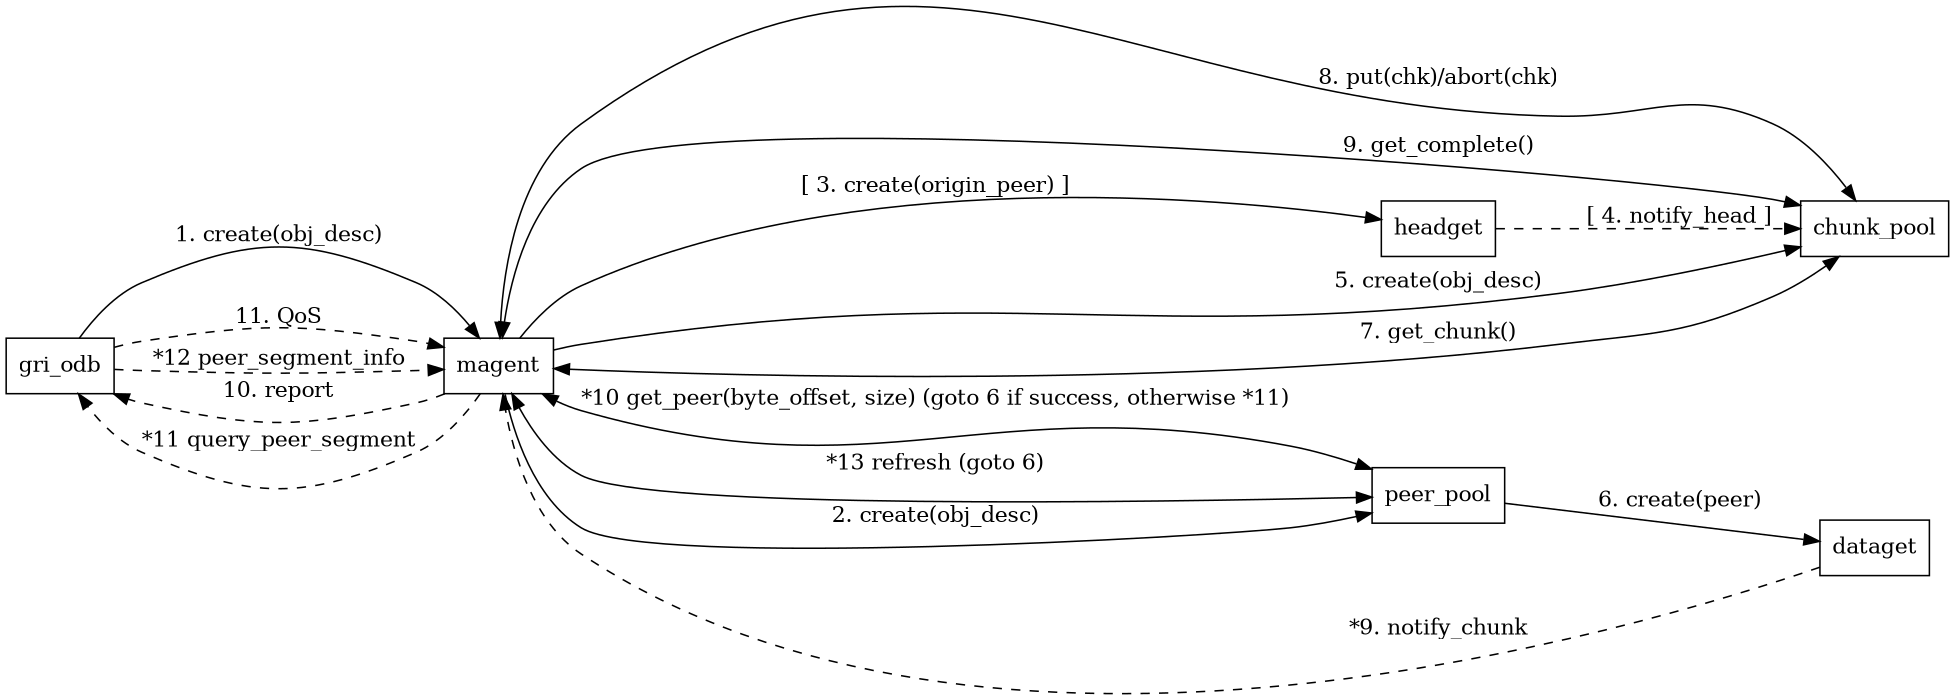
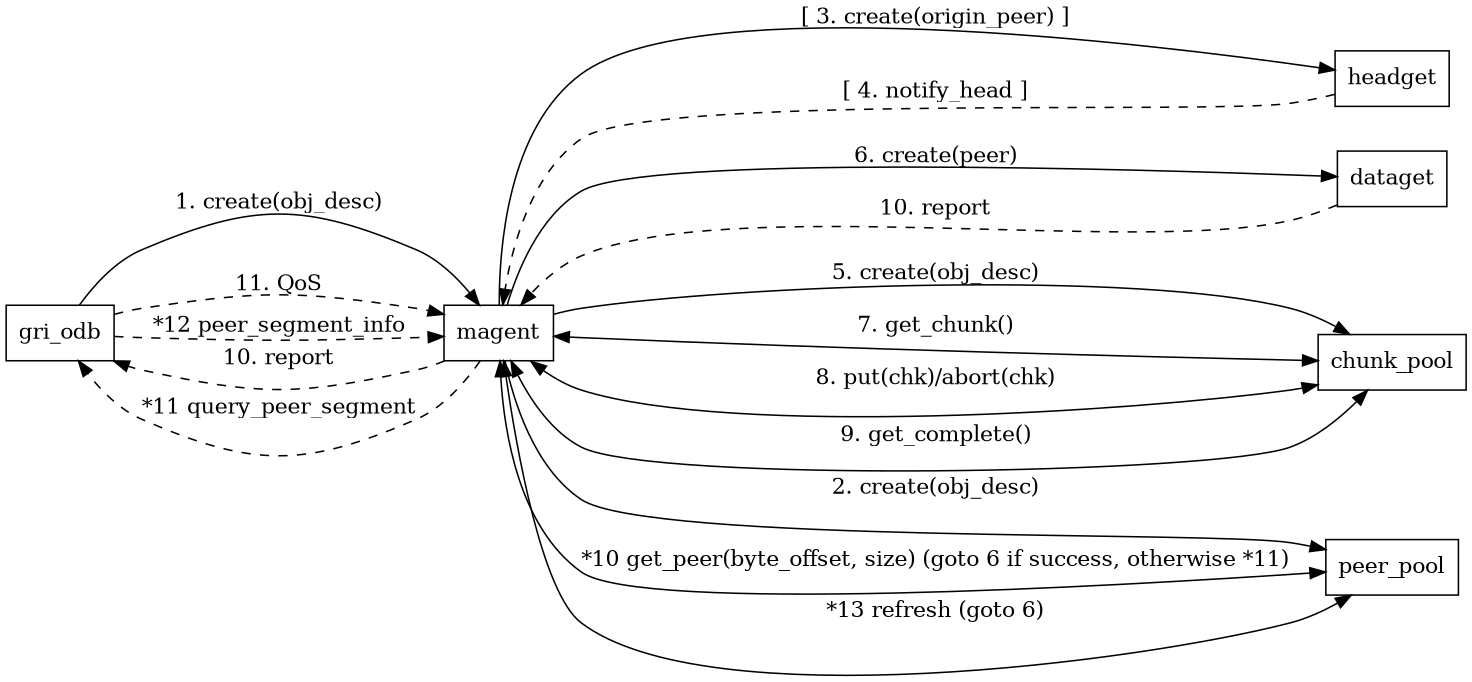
edge "headget" -> "chunk_pool": now "headget" -> "magent"
edge "peer_pool" -> "dataget": now "magent" -> "dataget"
edge "dataget" -> "magent": label "*9. notify_chunk" -> "10. report"
